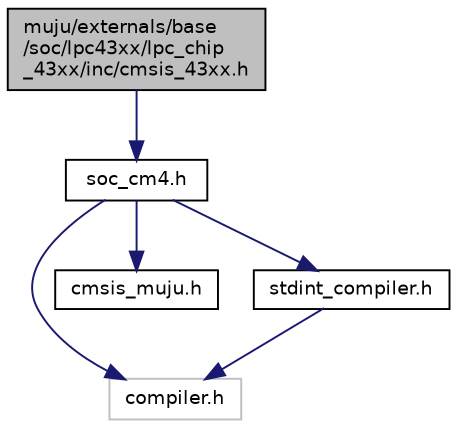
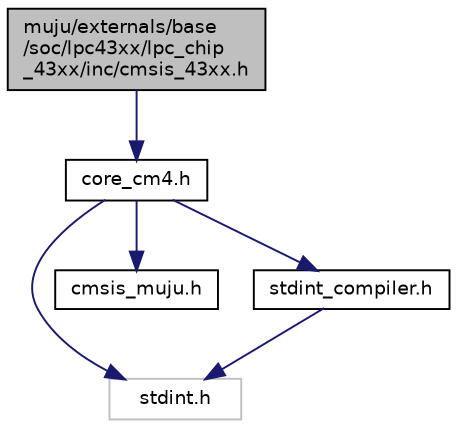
node "soc_cm4.h": label "soc_cm4.h" -> "core_cm4.h"
node "compiler.h": label "compiler.h" -> "stdint.h"
